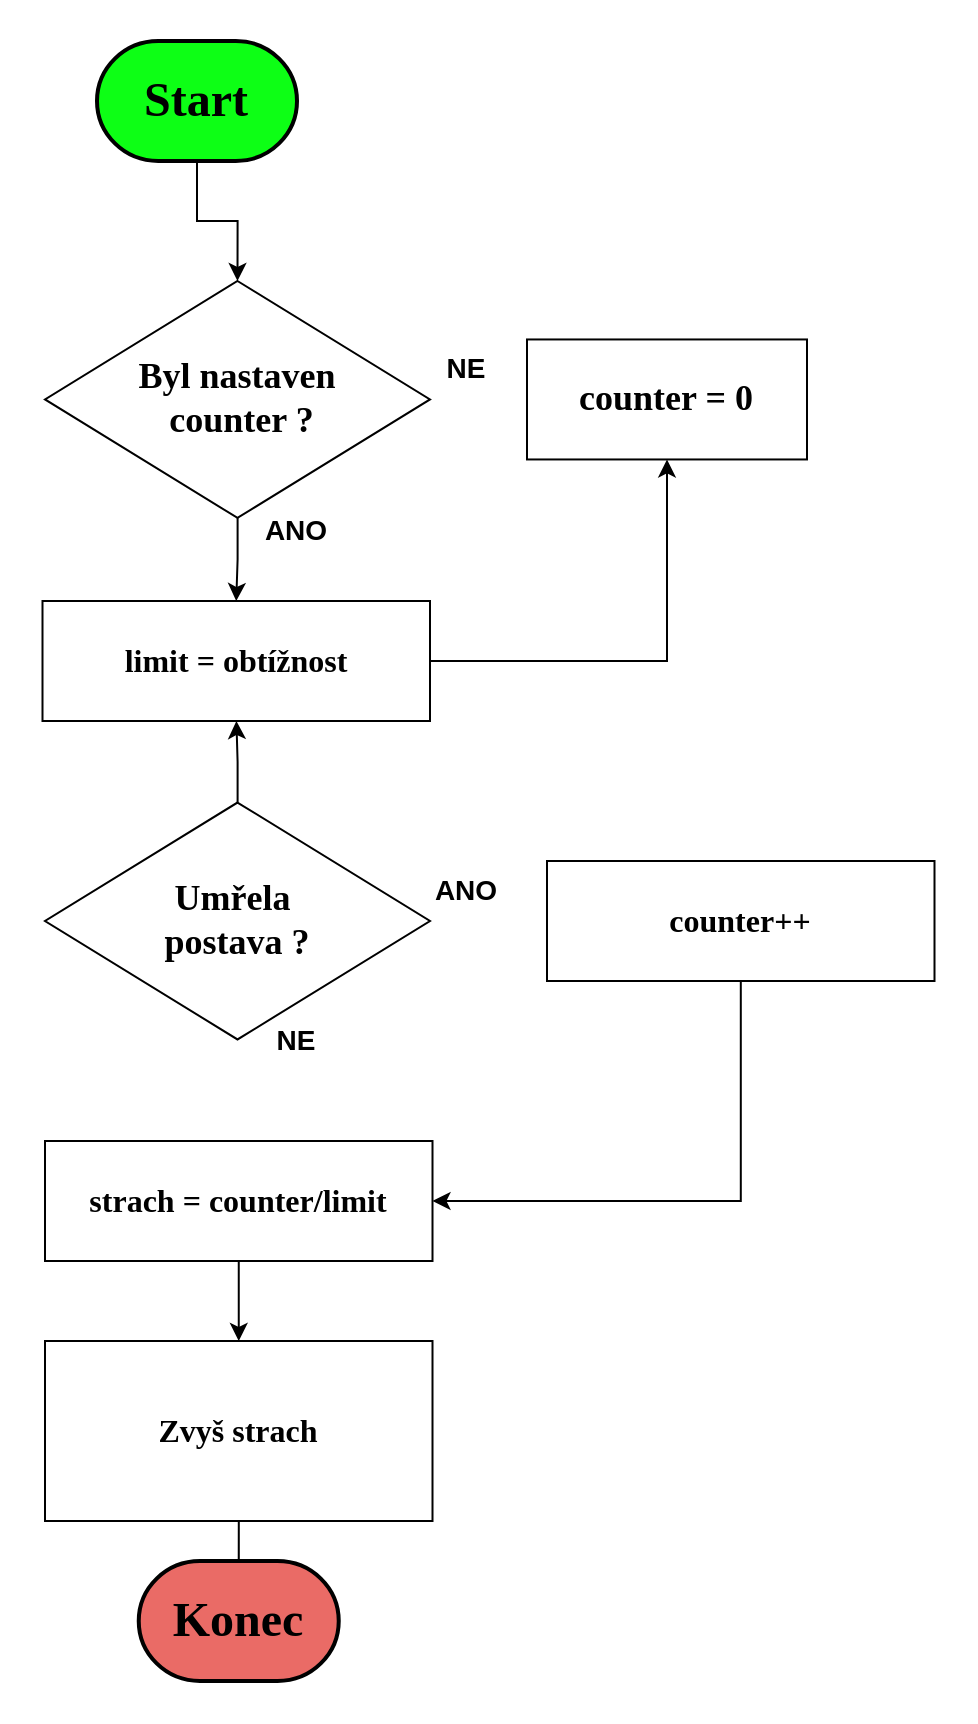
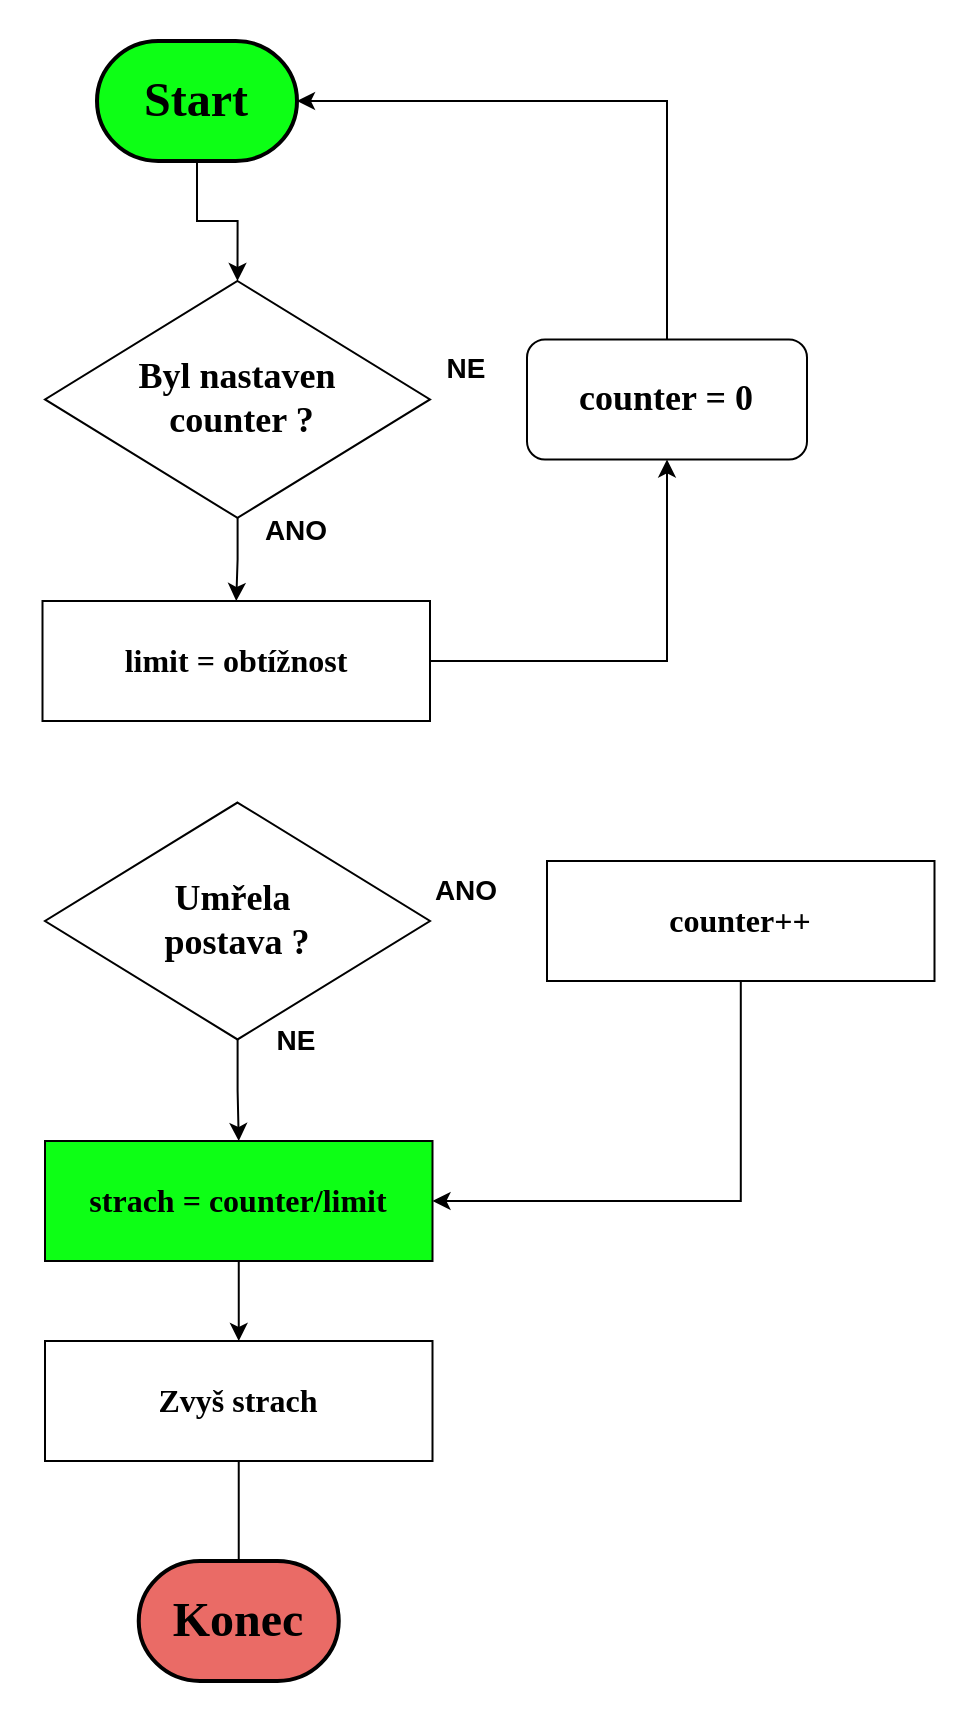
edge "counter = 0" -> "Start": added
node "counter = 0": shape rectangle -> rounded rectangle
edge "Umřela postava ?" -> "limit = obtížnost": now "Umřela postava ?" -> "strach = counter/limit"
node "strach = counter/limit": fillcolor #ffffff -> #0dff15
node "Zvyš strach": size 388x180 -> 388x120
